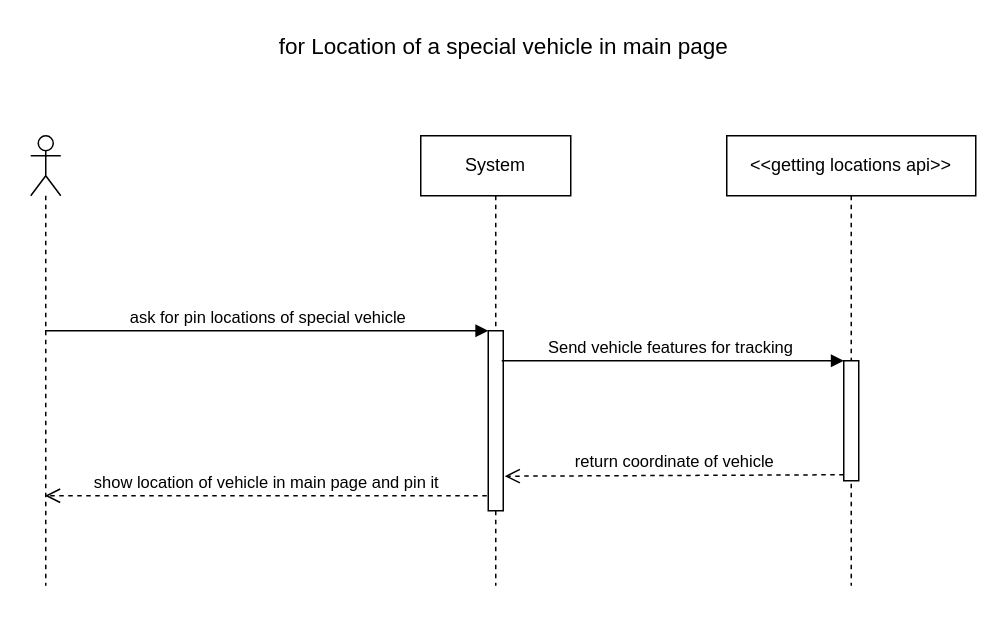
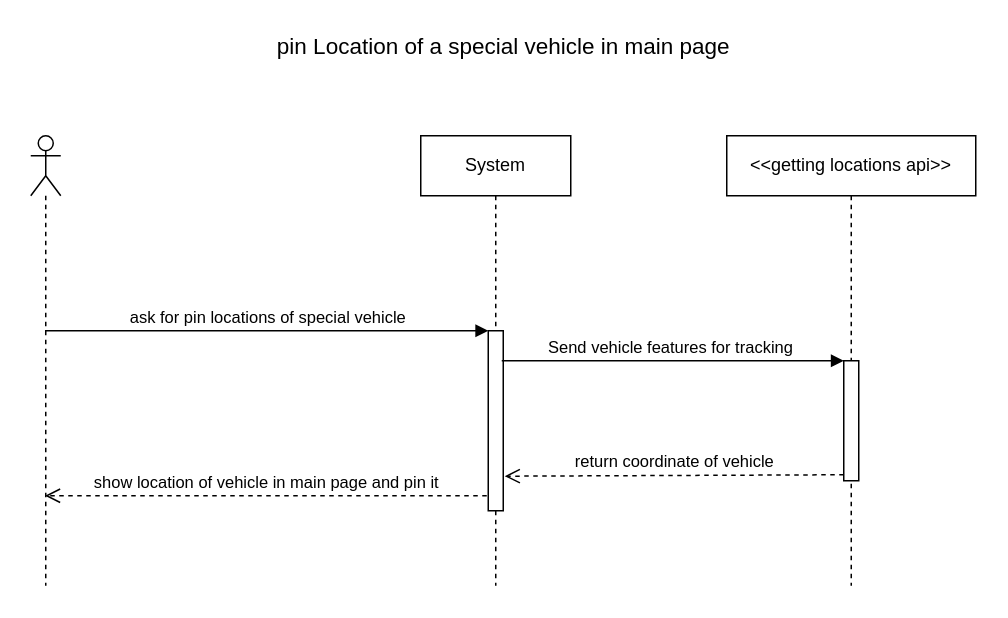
node "for Location of a special vehicle in main page": label "for Location of a special vehicle in main page" -> "pin Location of a special vehicle in main page"
